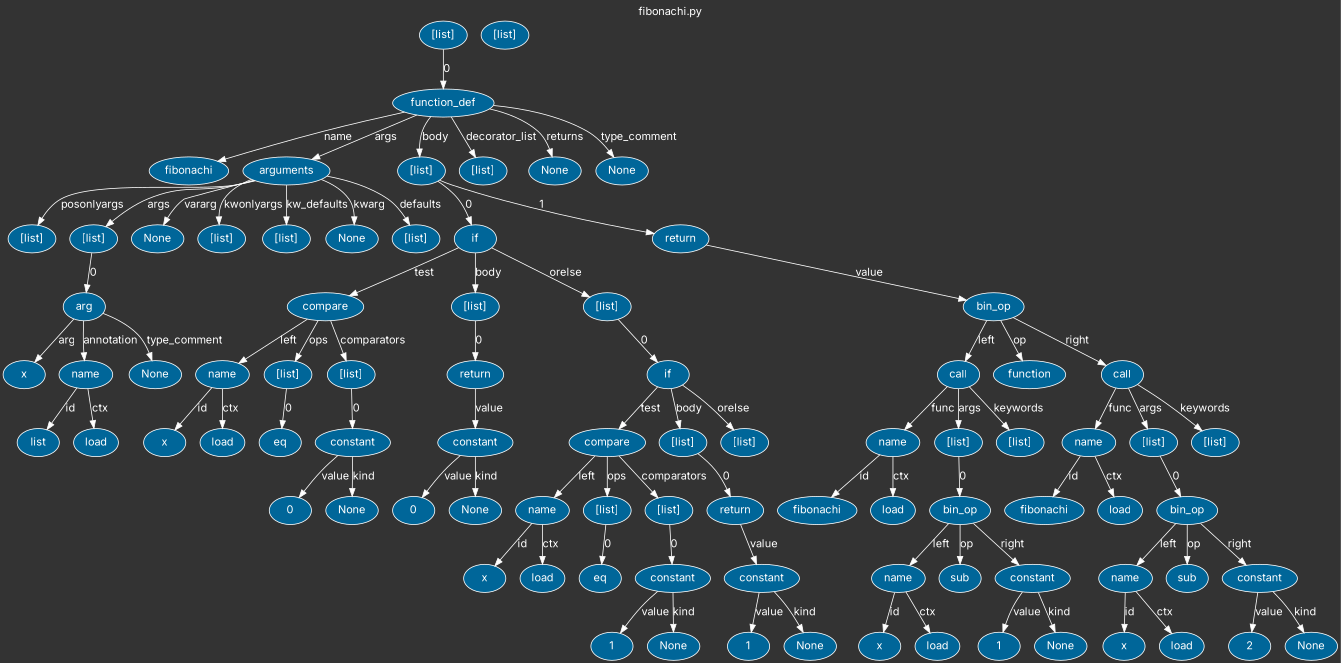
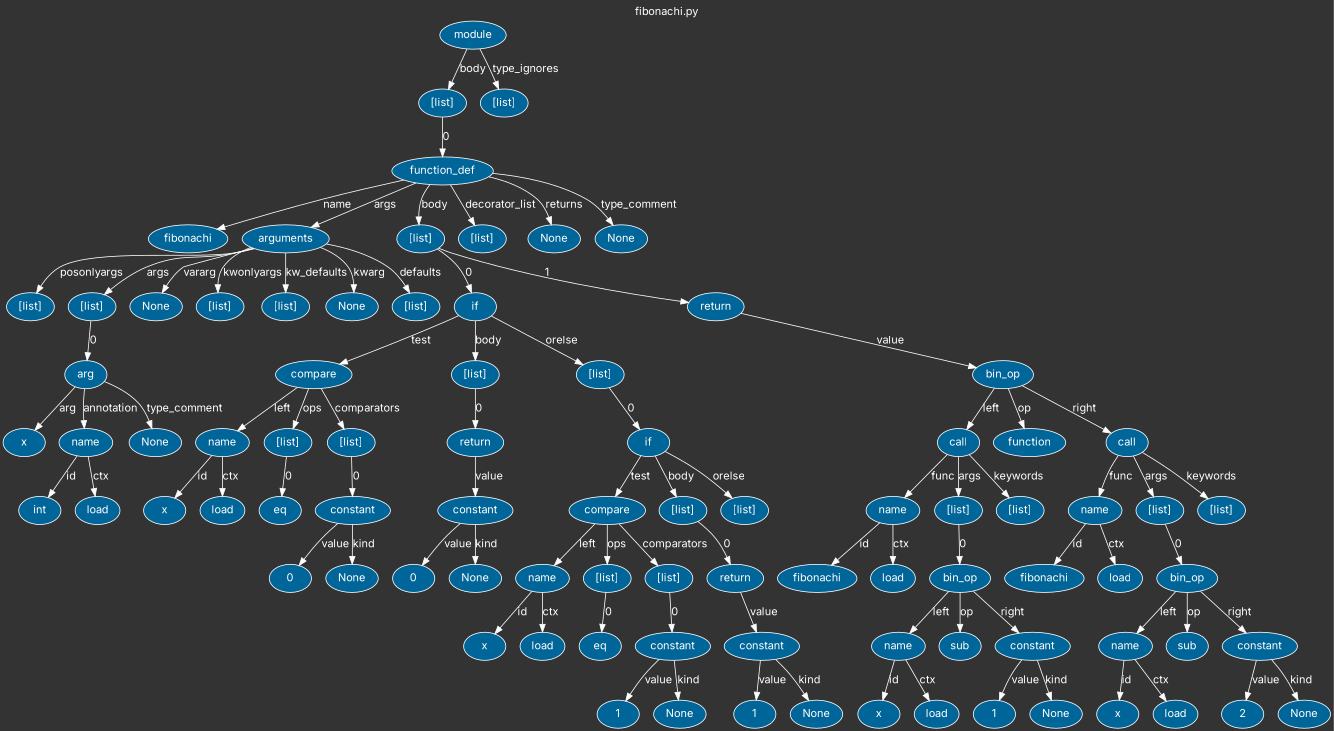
node "module": added
node "list": label "list" -> "int"
